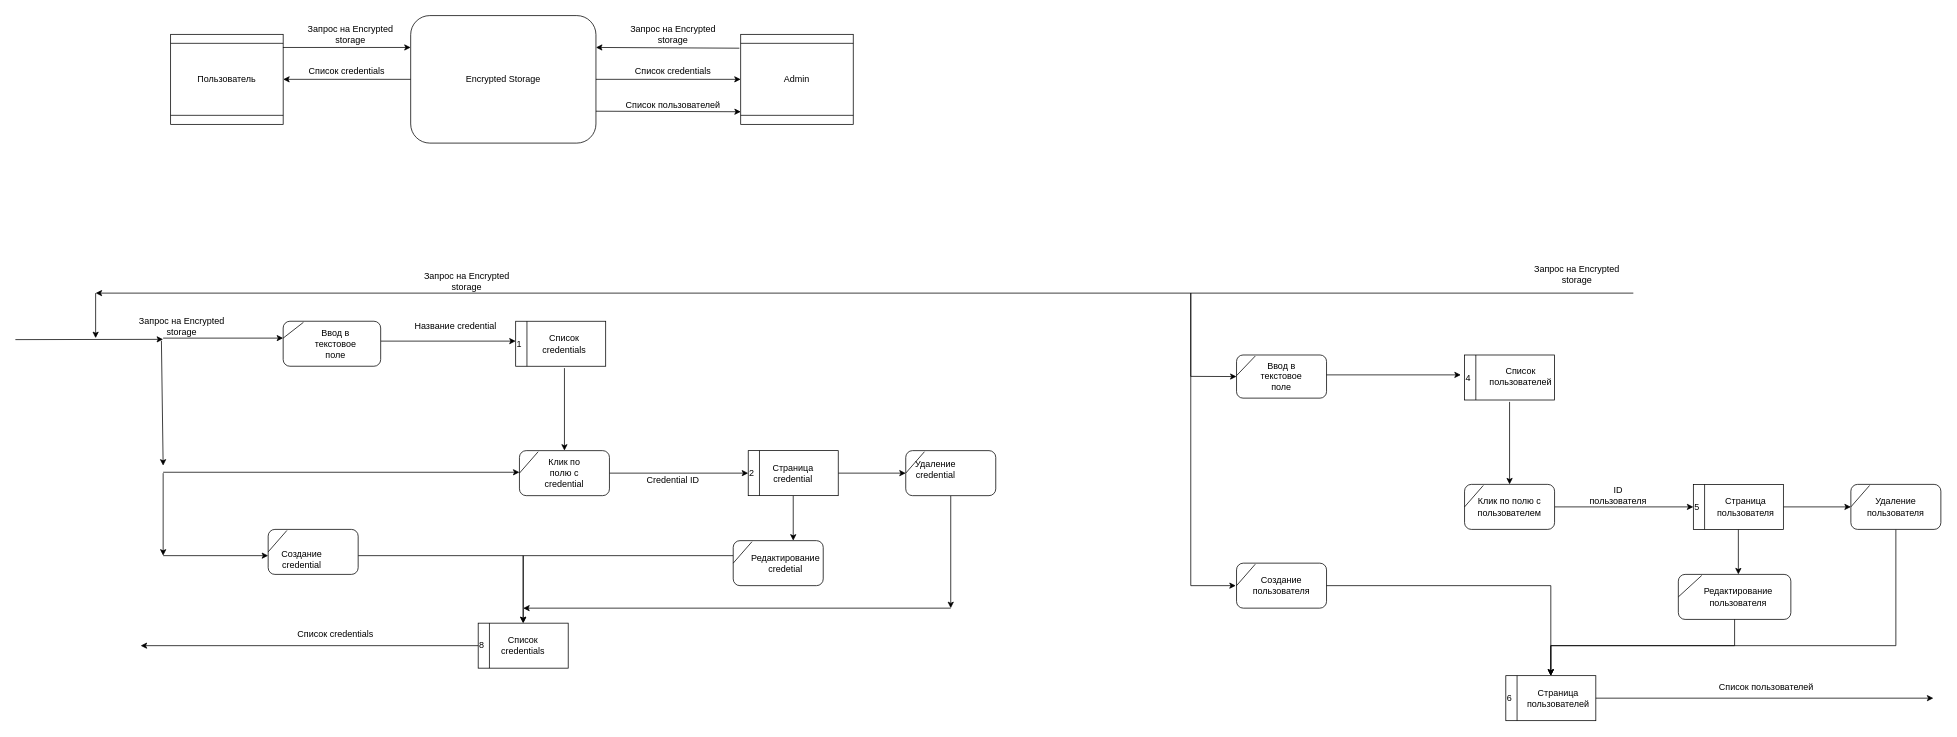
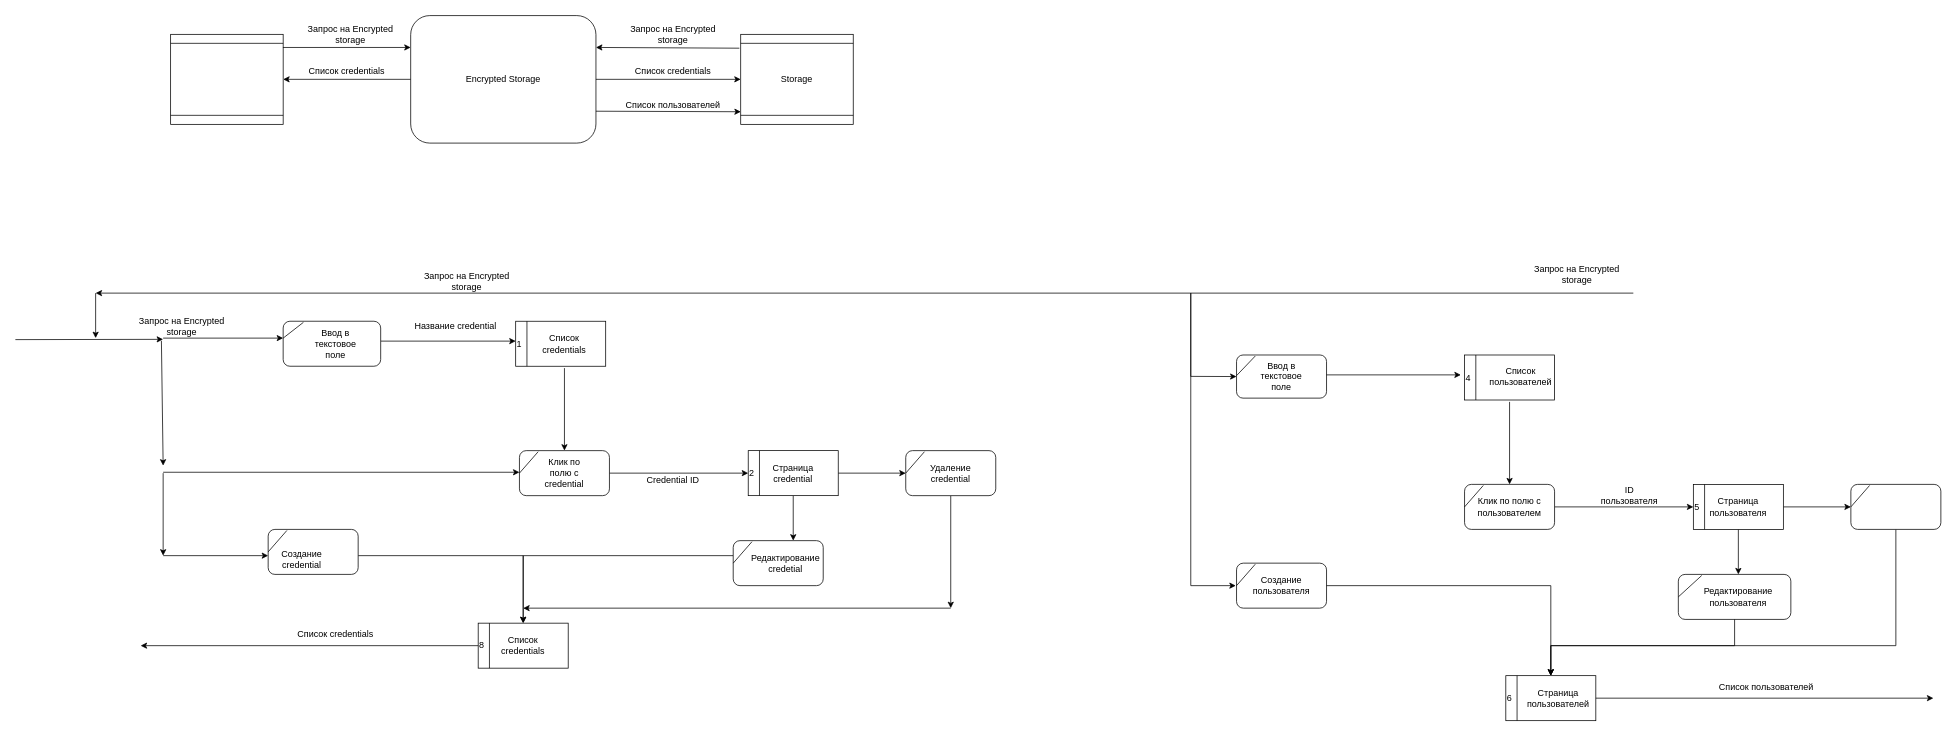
node "Пользователь": removed
node "Admin": label "Admin" -> "Storage"
node "Удаление credential": moved (936, 469) -> (951, 473)
node "ID пользователя": moved (1618, 495) -> (1629, 495)
node "Страница пользователя": moved (1746, 507) -> (1738, 507)
node "Удаление пользователя": removed
